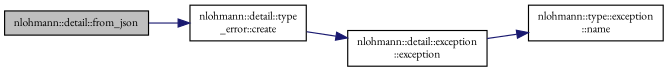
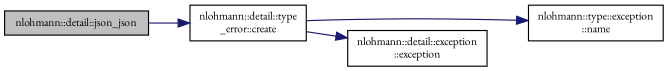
node "nlohmann::detail::from_json": label "nlohmann::detail::from_json" -> "nlohmann::detail::json_json"
edge "nlohmann::detail::exception ::exception" -> "nlohmann::type::exception ::name": now "nlohmann::detail::type _error::create" -> "nlohmann::type::exception ::name"
